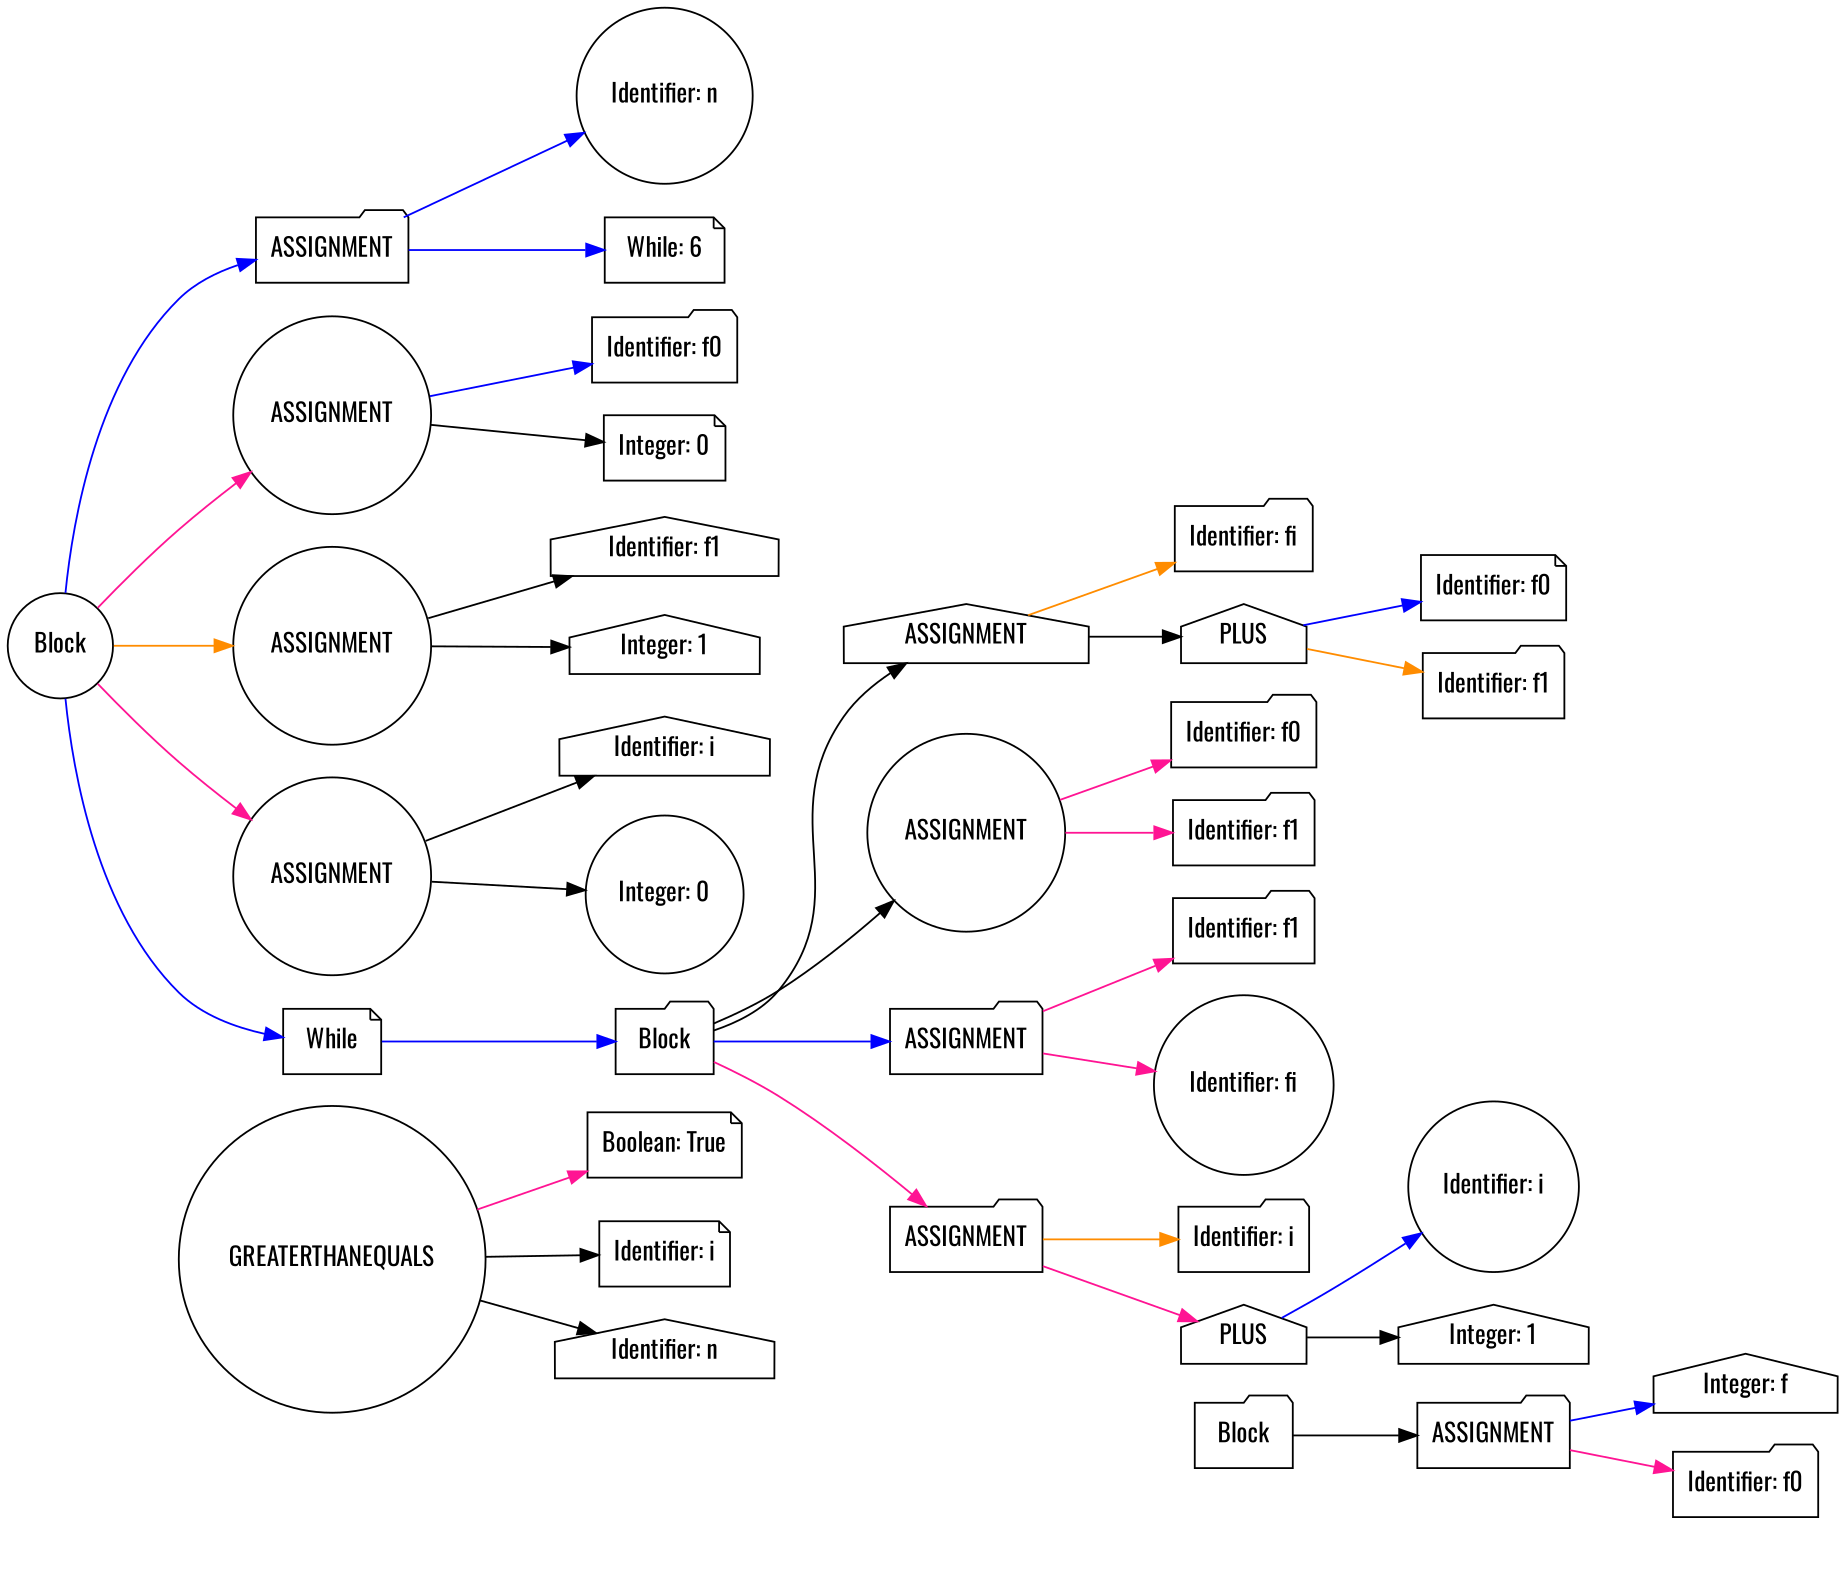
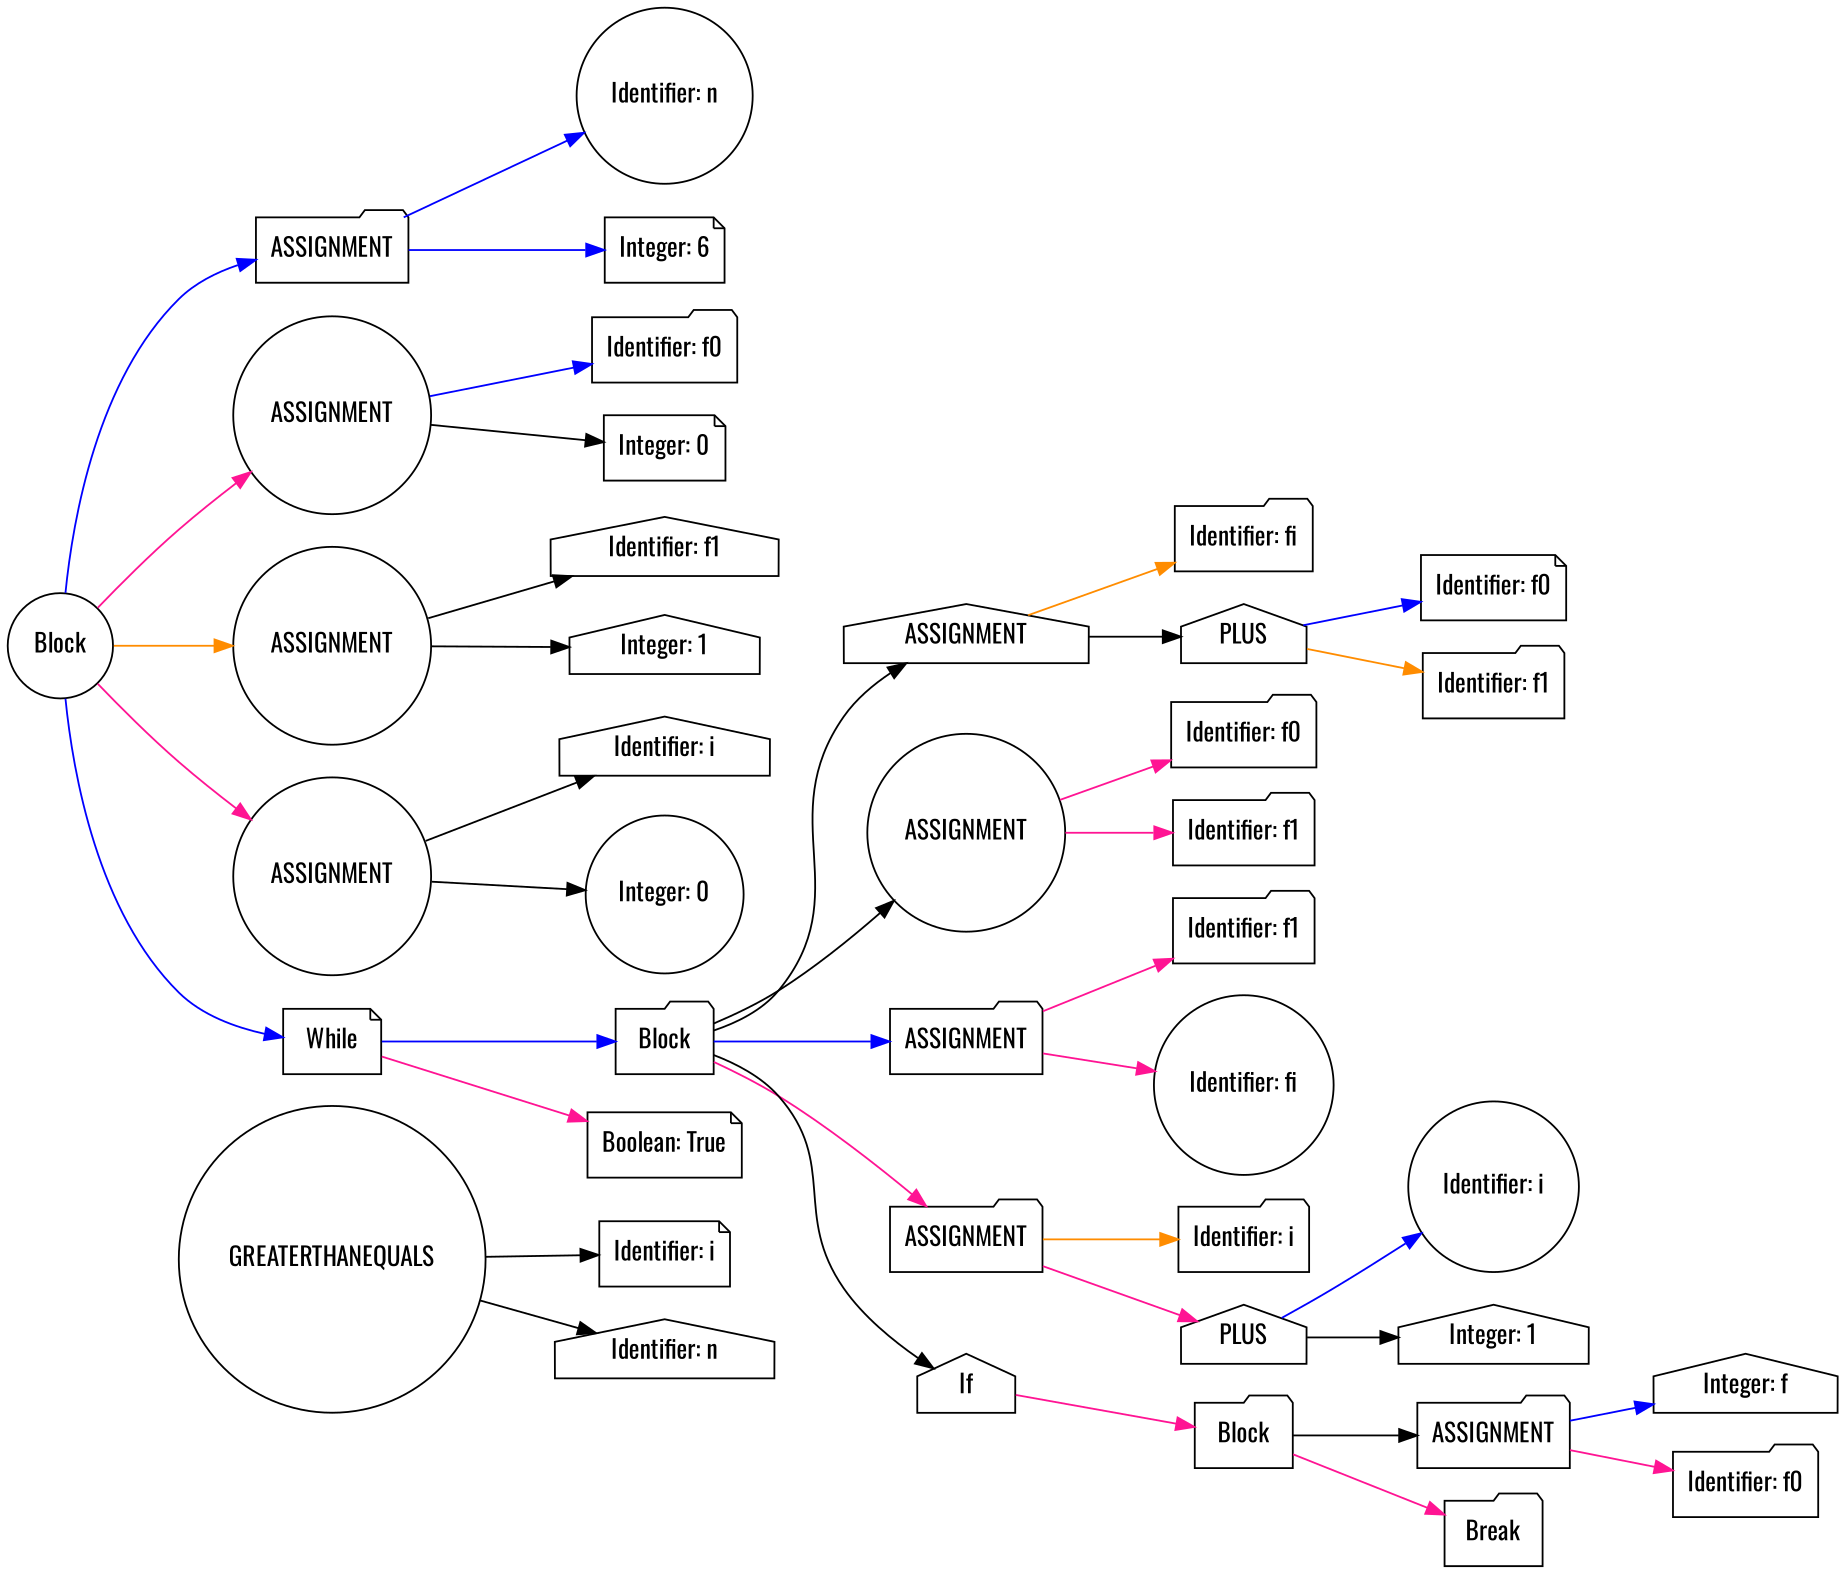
node "While: 6": label "While: 6" -> "Integer: 6"
edge "GREATERTHANEQUALS" -> "Boolean: True": now "While" -> "Boolean: True"
node "If": added
node "Break": added
